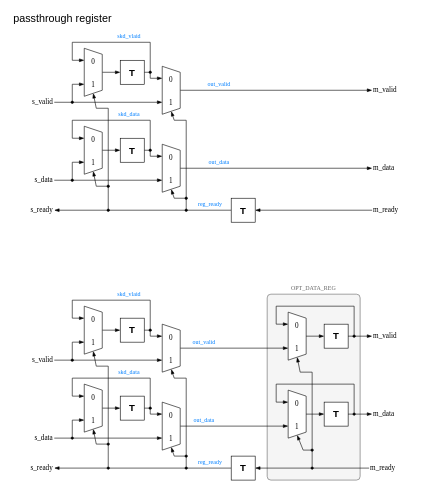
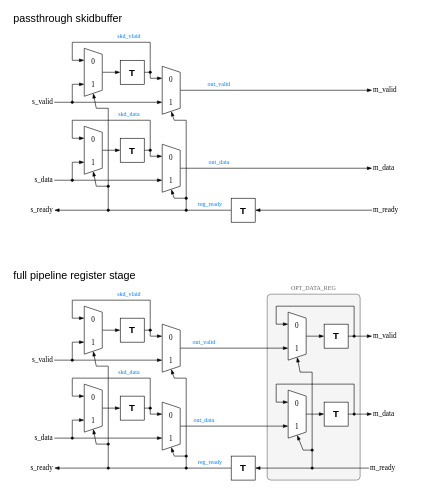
node "passthrough register": label "passthrough register" -> "passthrough skidbuffer"
node "full pipeline register stage": added
